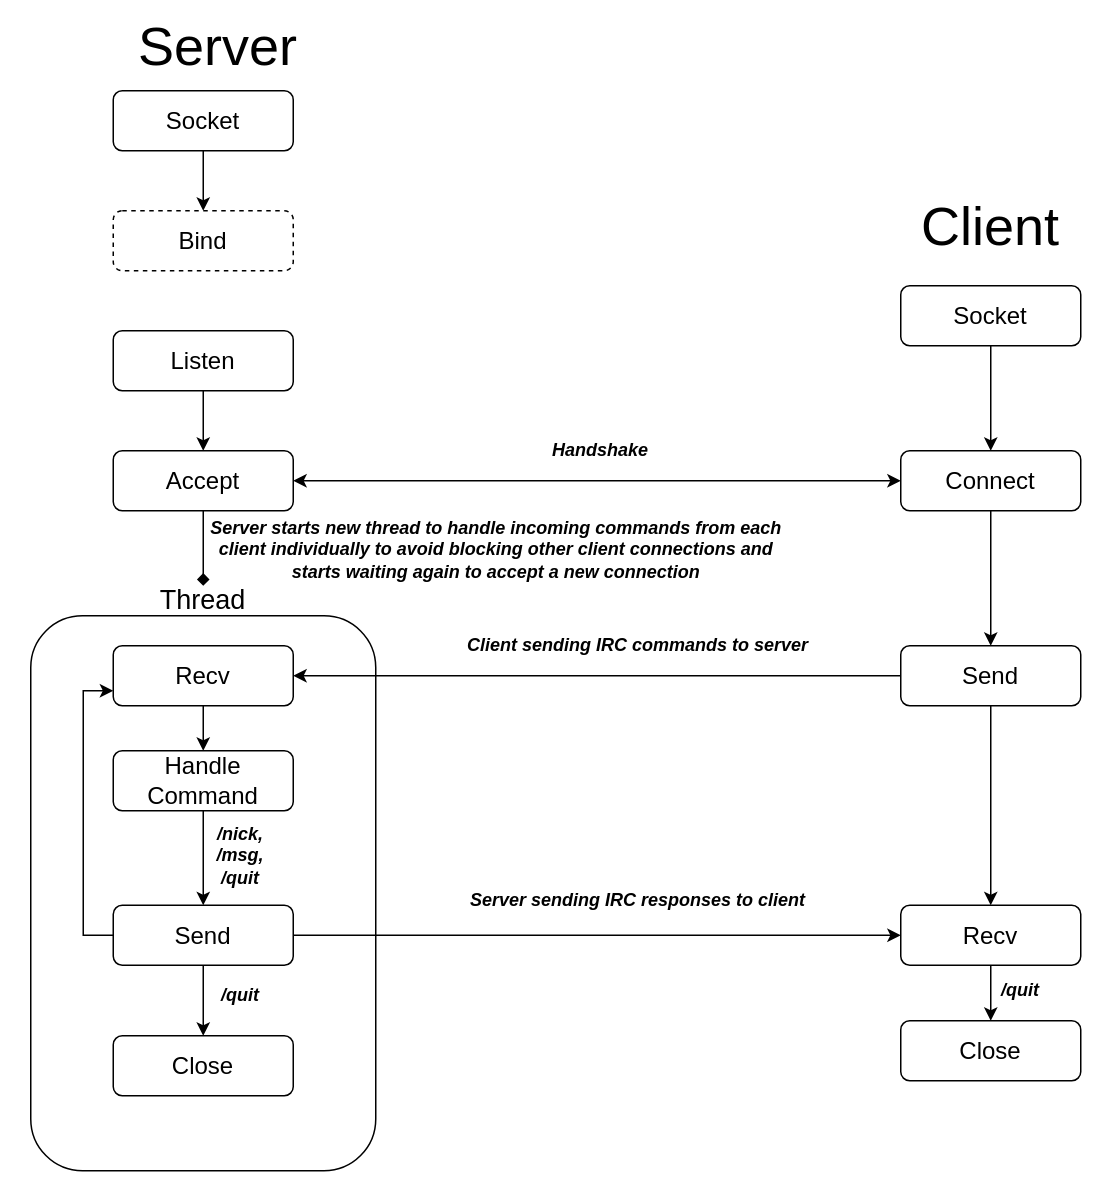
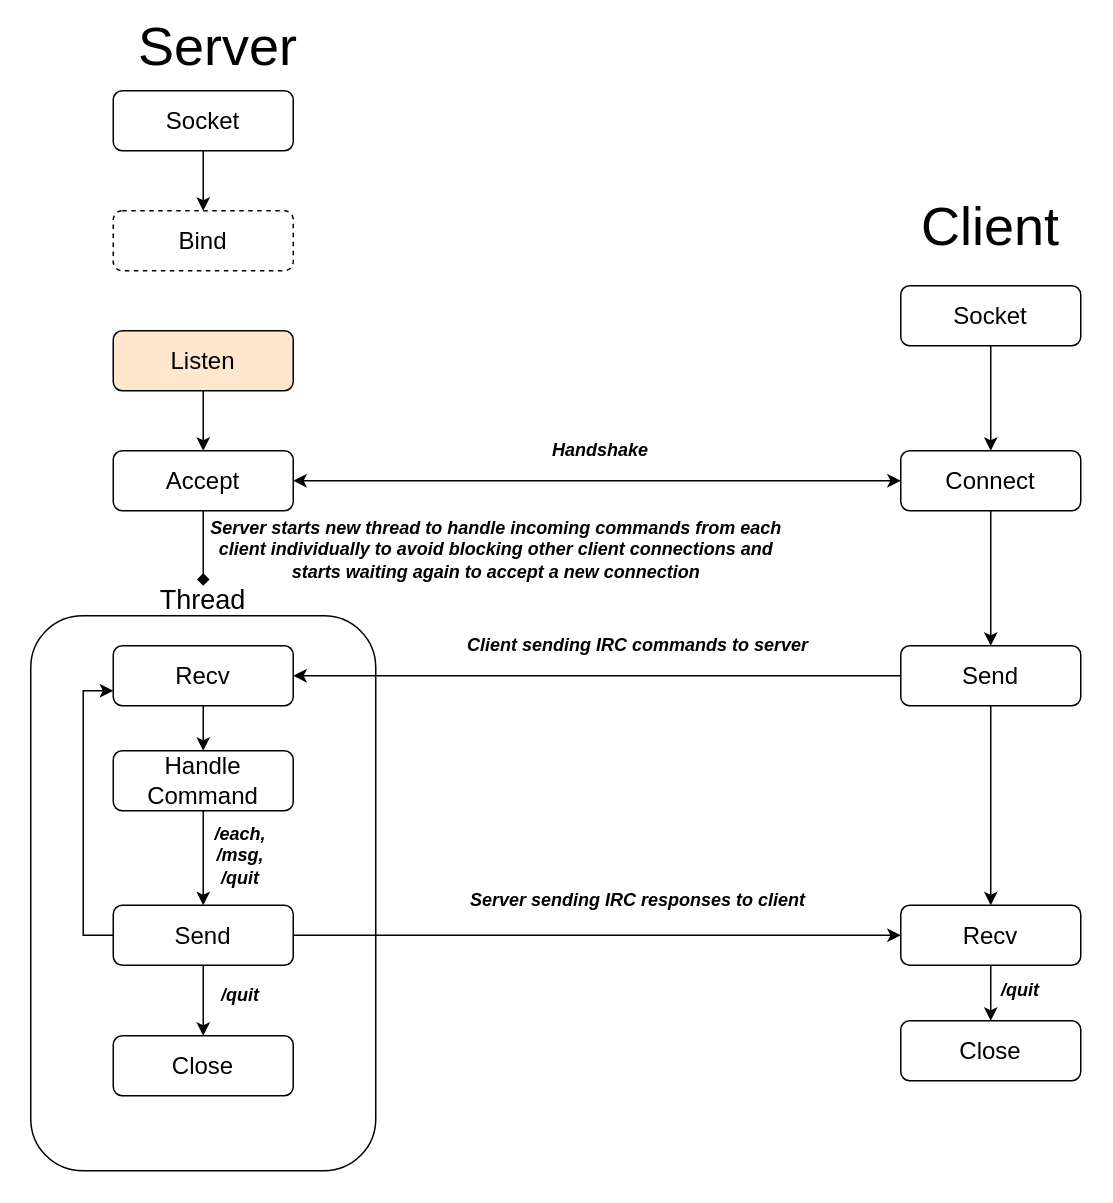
node "Listen": fillcolor #ffffff -> #ffe6cc
node "/nick, /msg, /quit": label "/nick, /msg, /quit" -> "/each, /msg, /quit"
